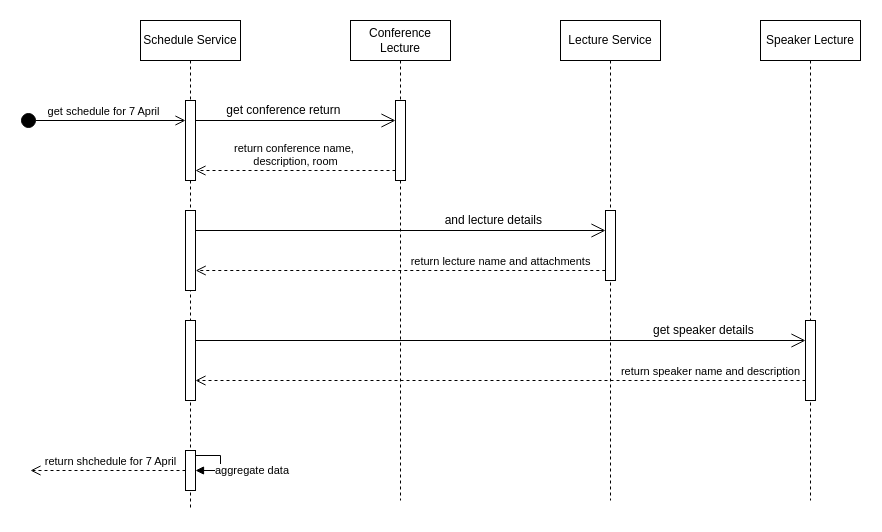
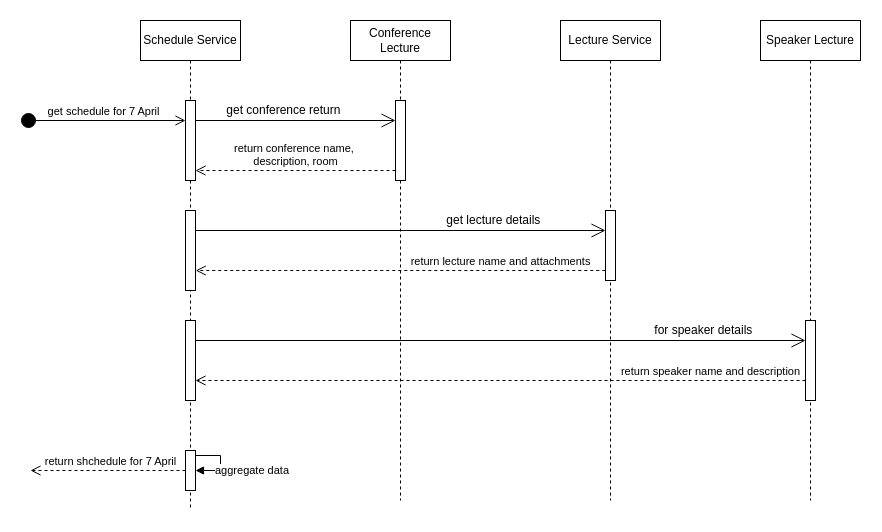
node "and lecture details": label "and lecture details" -> "get lecture details"
node "get speaker details": label "get speaker details" -> "for speaker details"
